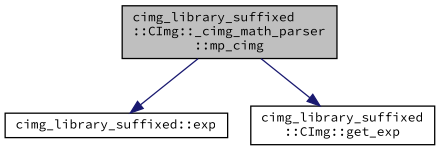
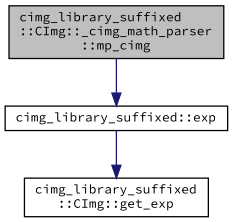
edge "cimg_library_suffixed ::CImg::_cimg_math_parser ::mp_cimg" -> "cimg_library_suffixed ::CImg::get_exp": now "cimg_library_suffixed::exp" -> "cimg_library_suffixed ::CImg::get_exp"
